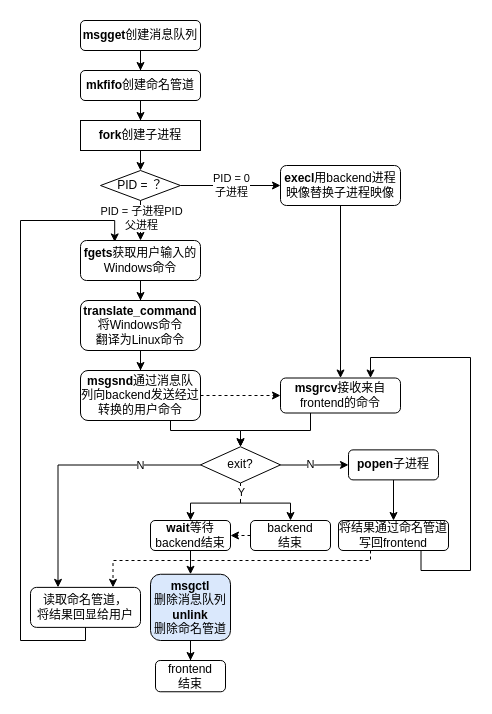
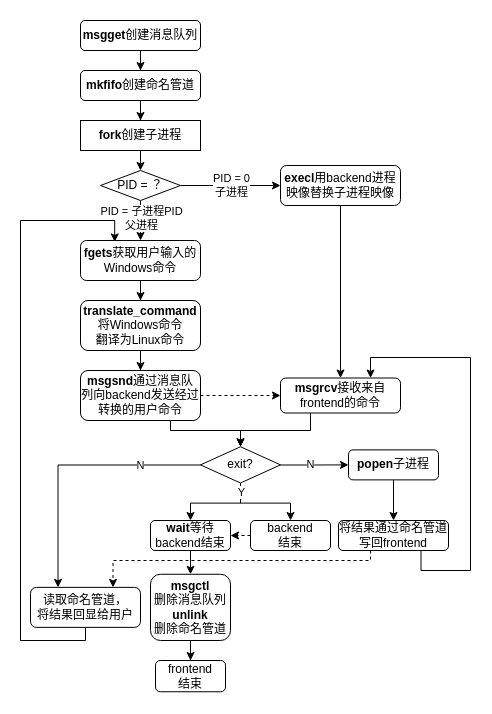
node "msgctl 删除消息队列 unlink 删除命名管道": fillcolor #dae8fc -> #ffffff
